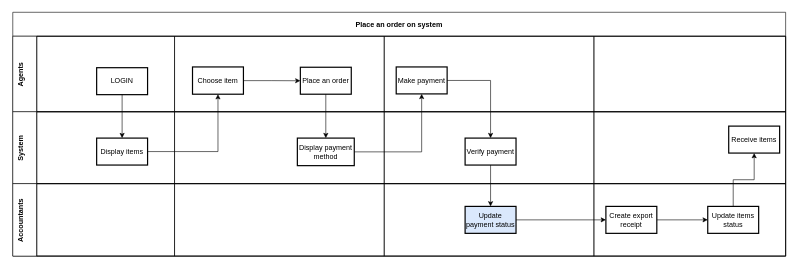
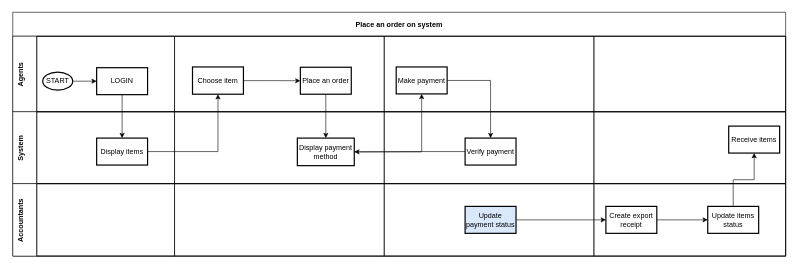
node "START": added
edge "START" -> "LOGIN": added
edge "Verify payment" -> "Update payment status": now "Verify payment" -> "Display payment method"
